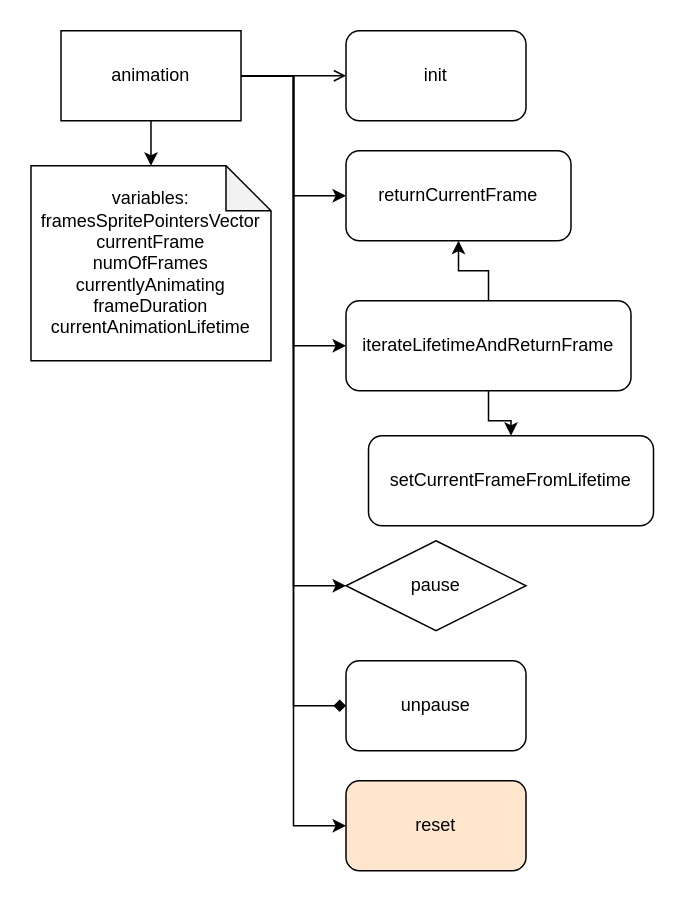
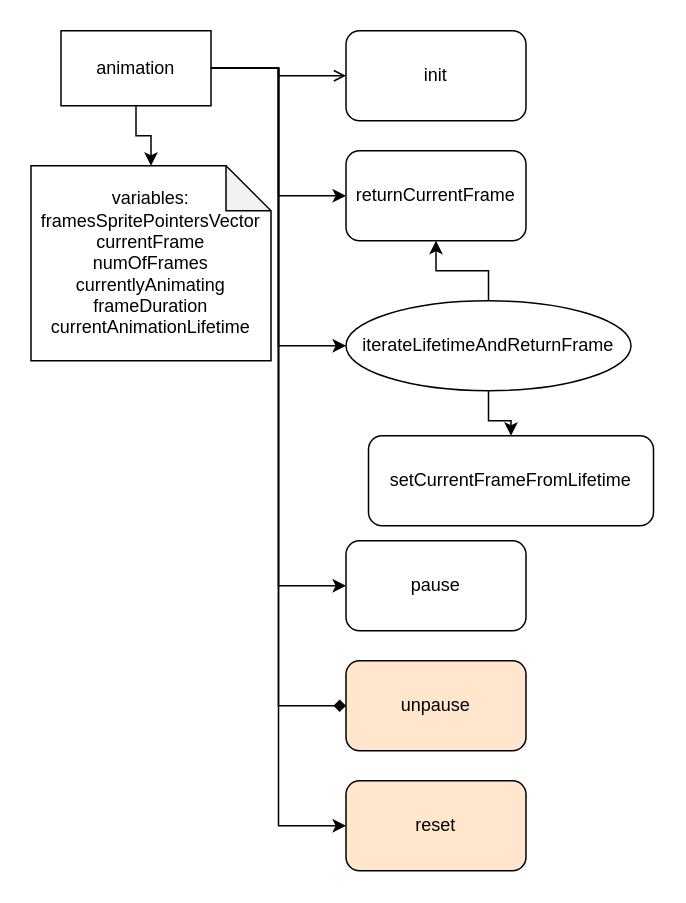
node "animation": size 180x90 -> 150x75
node "returnCurrentFrame": size 225x90 -> 180x90
node "iterateLifetimeAndReturnFrame": shape rounded rectangle -> ellipse
node "pause": shape diamond -> rounded rectangle
node "unpause": fillcolor #ffffff -> #ffe6cc
